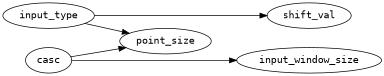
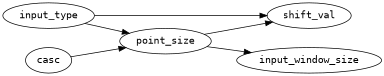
edge "point_size" -> "shift_val": added
edge "casc" -> "input_window_size": now "point_size" -> "input_window_size"
